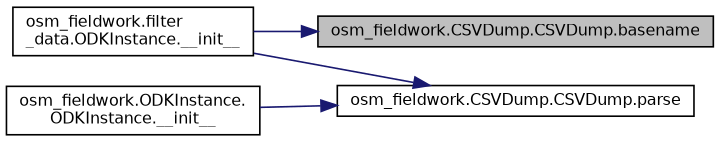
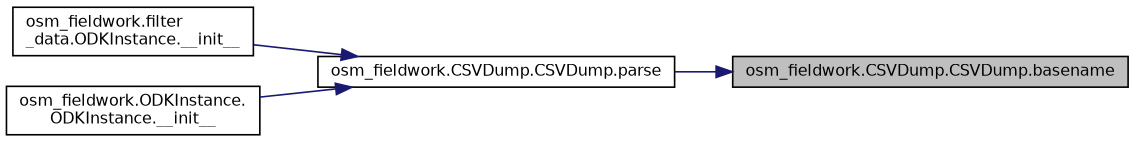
edge "osm_fieldwork.filter _data.ODKInstance.__init__" -> "osm_fieldwork.CSVDump.CSVDump.basename": now "osm_fieldwork.CSVDump.CSVDump.parse" -> "osm_fieldwork.CSVDump.CSVDump.basename"
